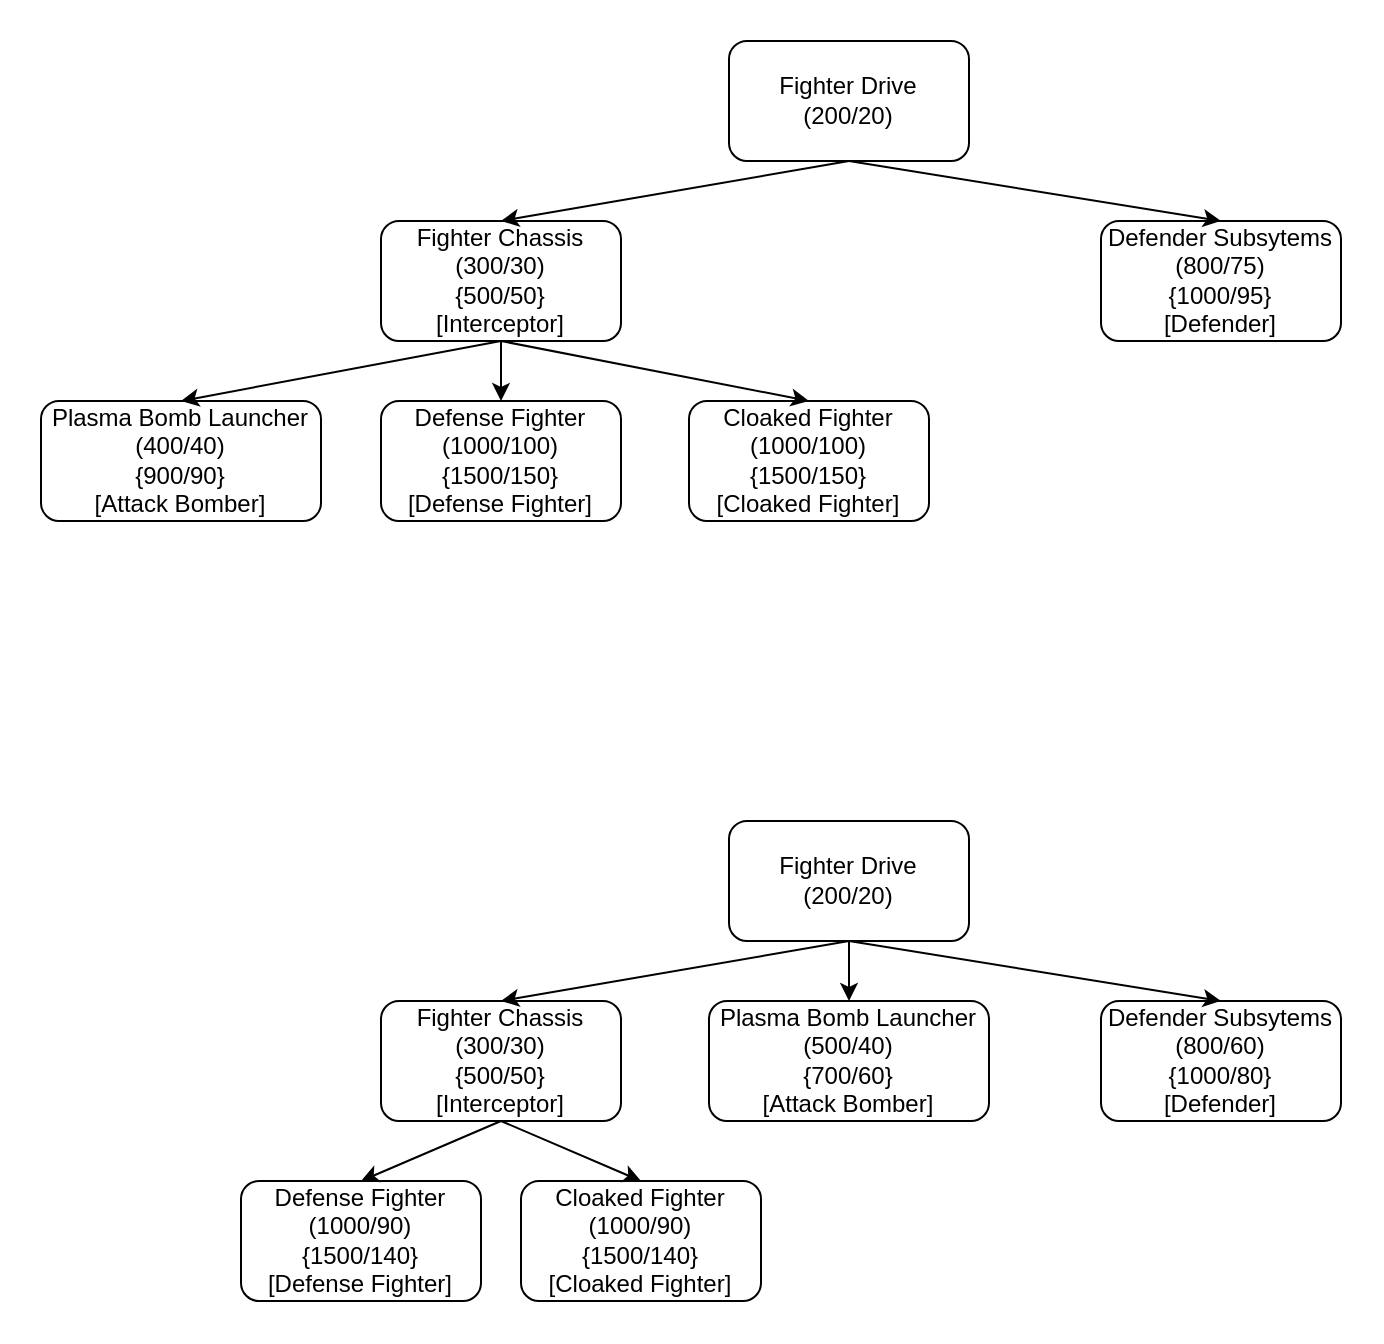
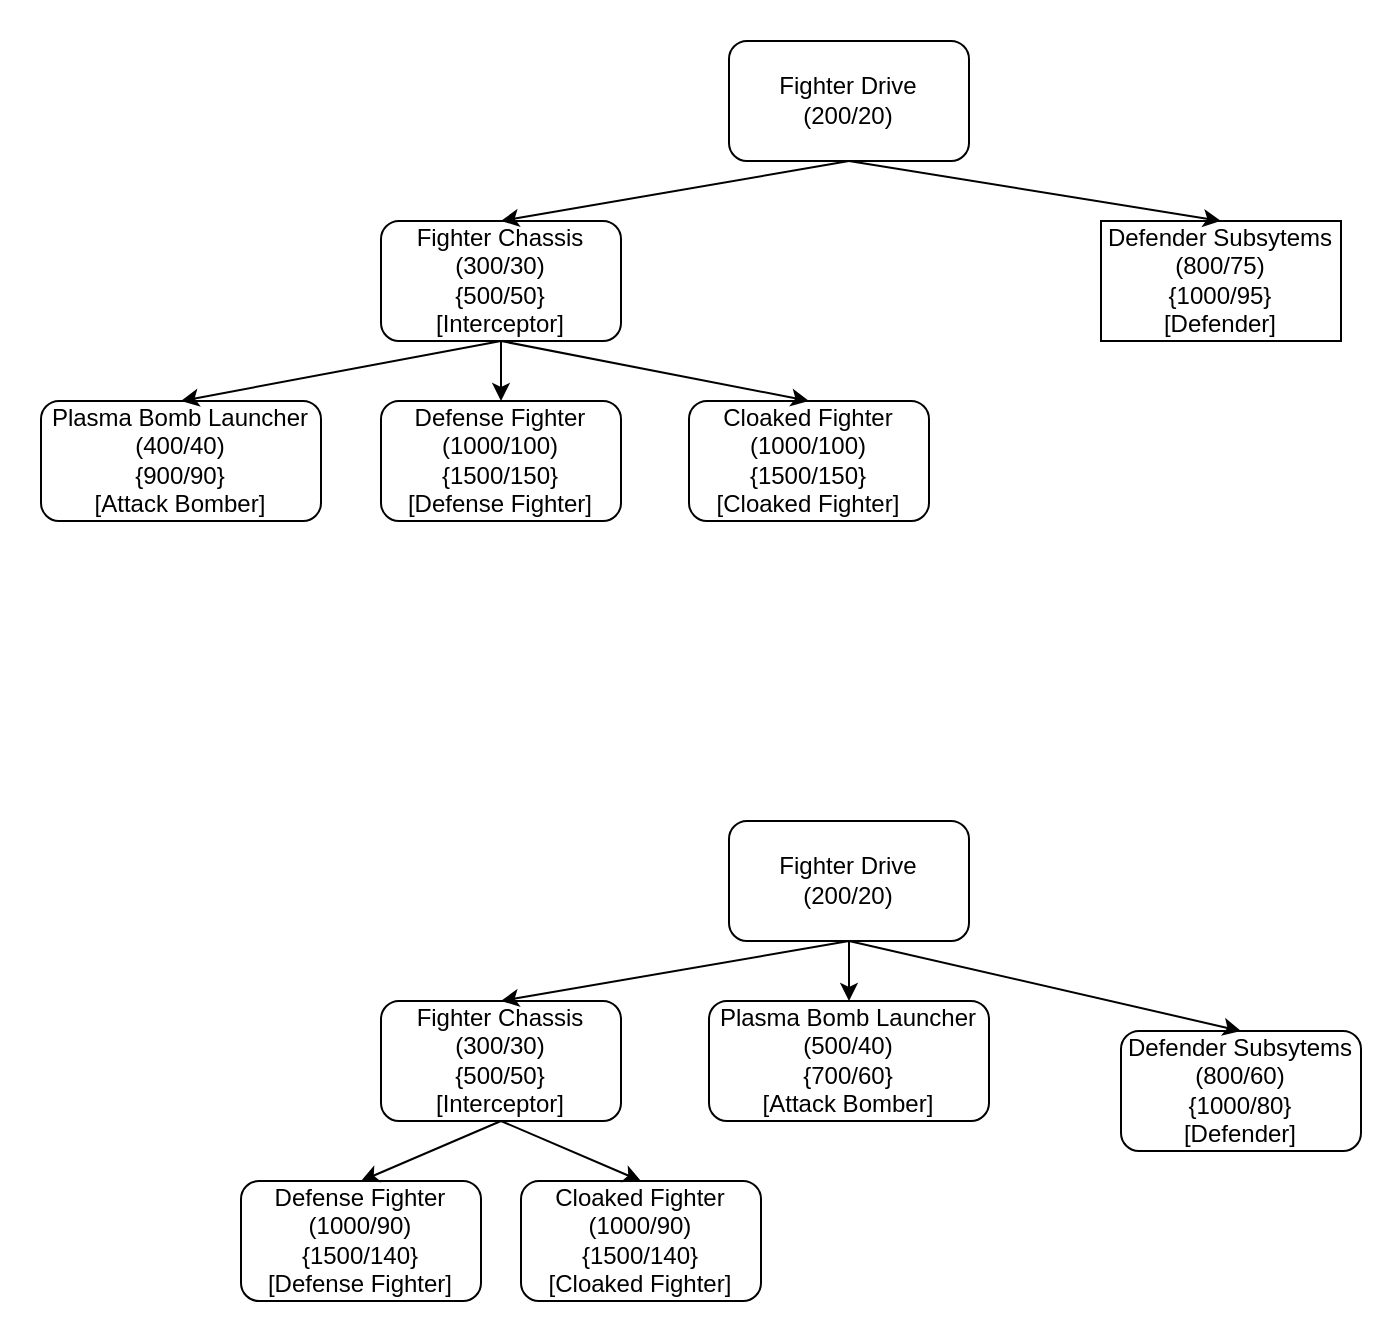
node "Defender Subsytems (800/75) {1000/95} [Defender]": shape rounded rectangle -> rectangle
node "Defender Subsytems (800/60) {1000/80} [Defender]": moved (1221, 1061) -> (1241, 1091)
